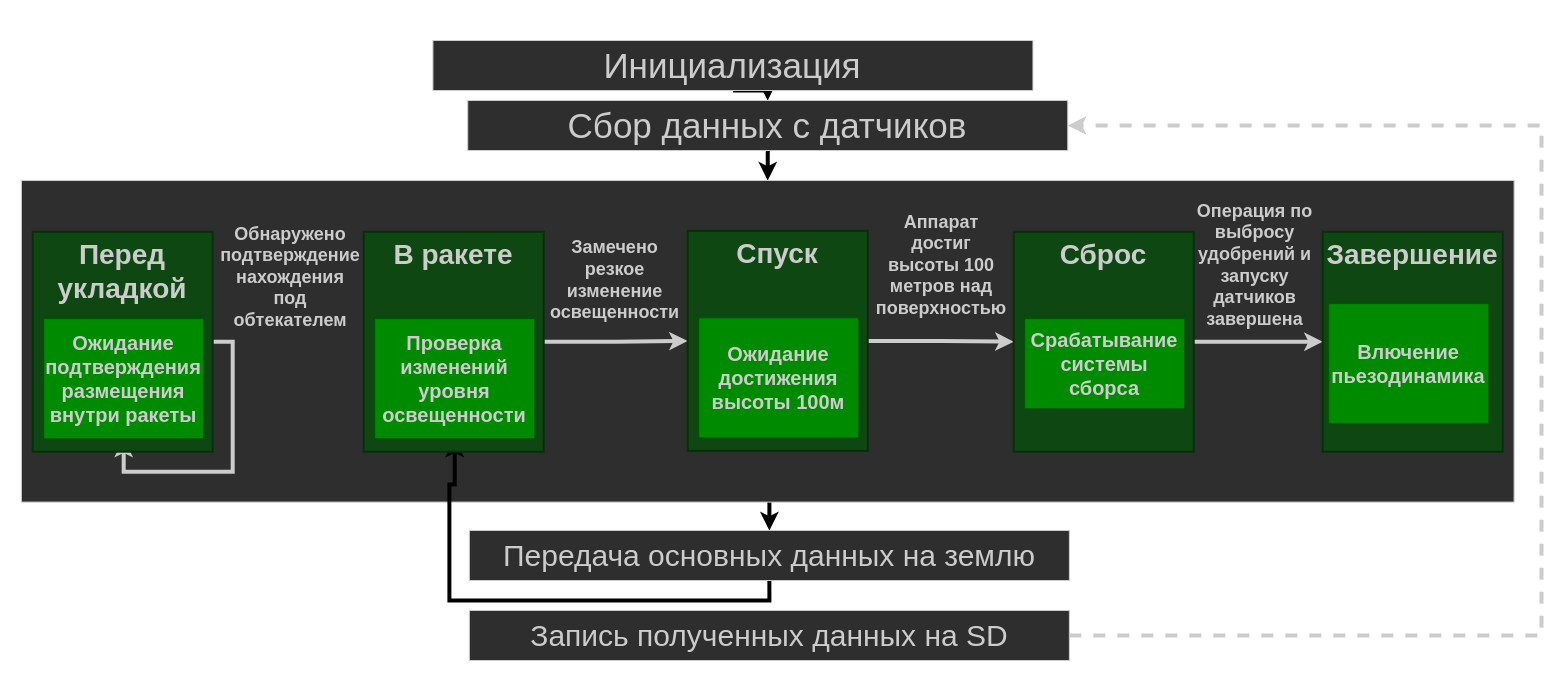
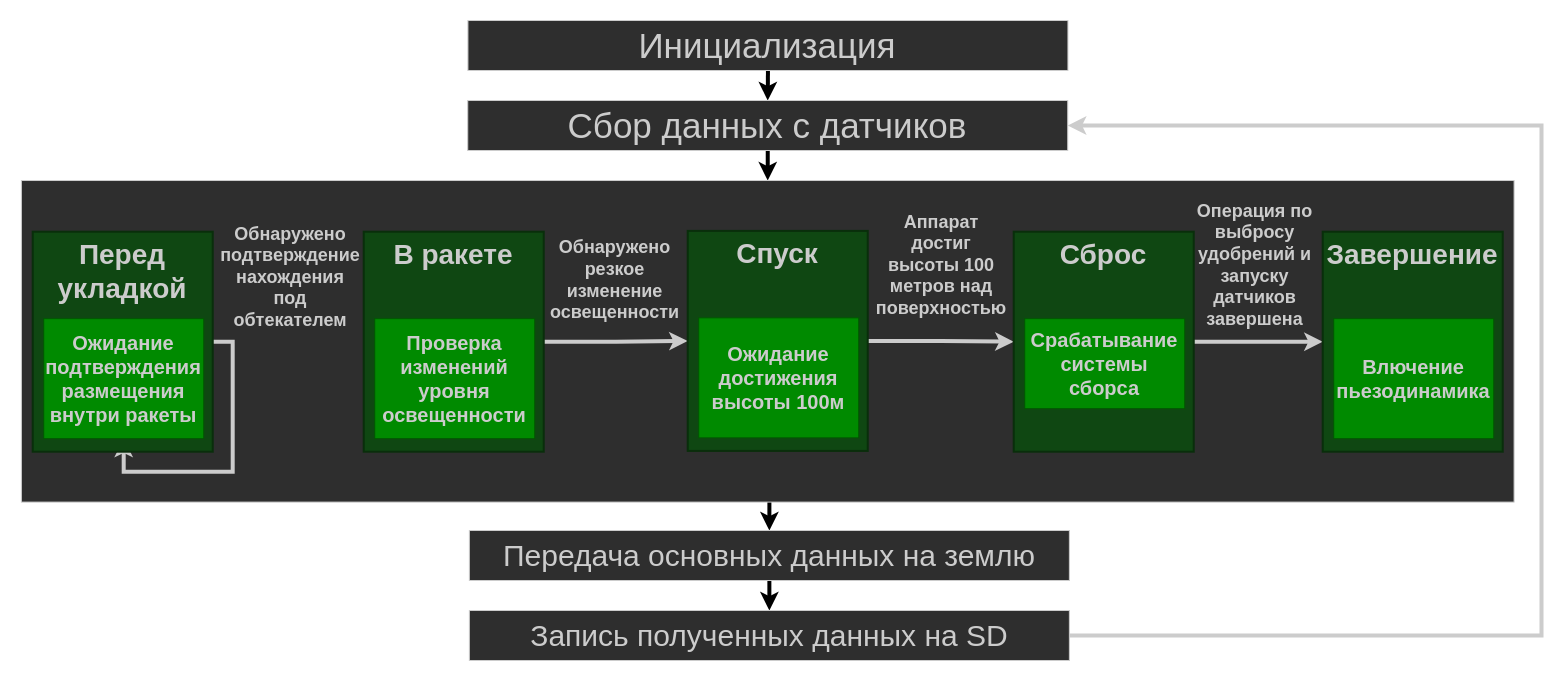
node "Инициализация": moved (733, 66) -> (768, 46)
node "Замечено резкое изменение освещенности": label "Замечено резкое изменение освещенности" -> "Обнаружено резкое изменение освещенности"
node "Влючение пьезодинамика": moved (1409, 364) -> (1414, 379)
edge "Передача основных данных на землю" -> "Проверка изменений уровня освещенности": now "Передача основных данных на землю" -> "Запись полученных данных на SD"
edge "Запись полученных данных на SD" -> "Сбор данных с датчиков": style dashed -> solid
